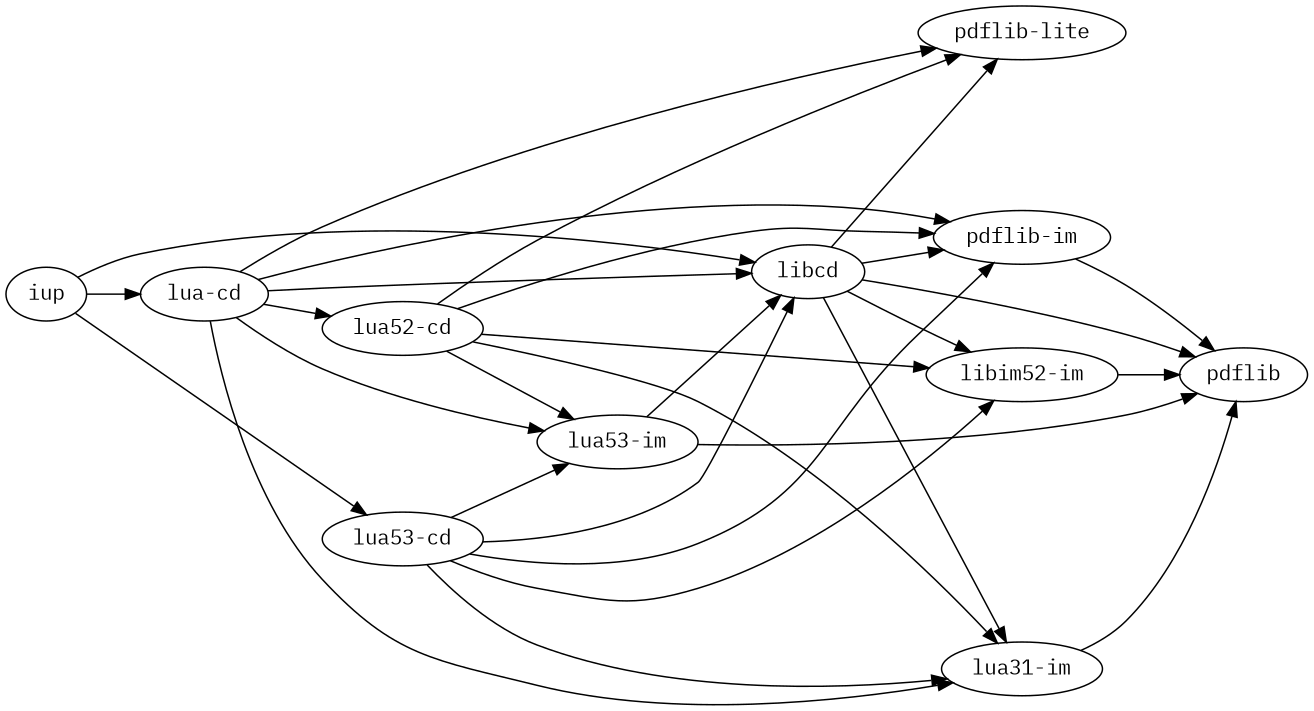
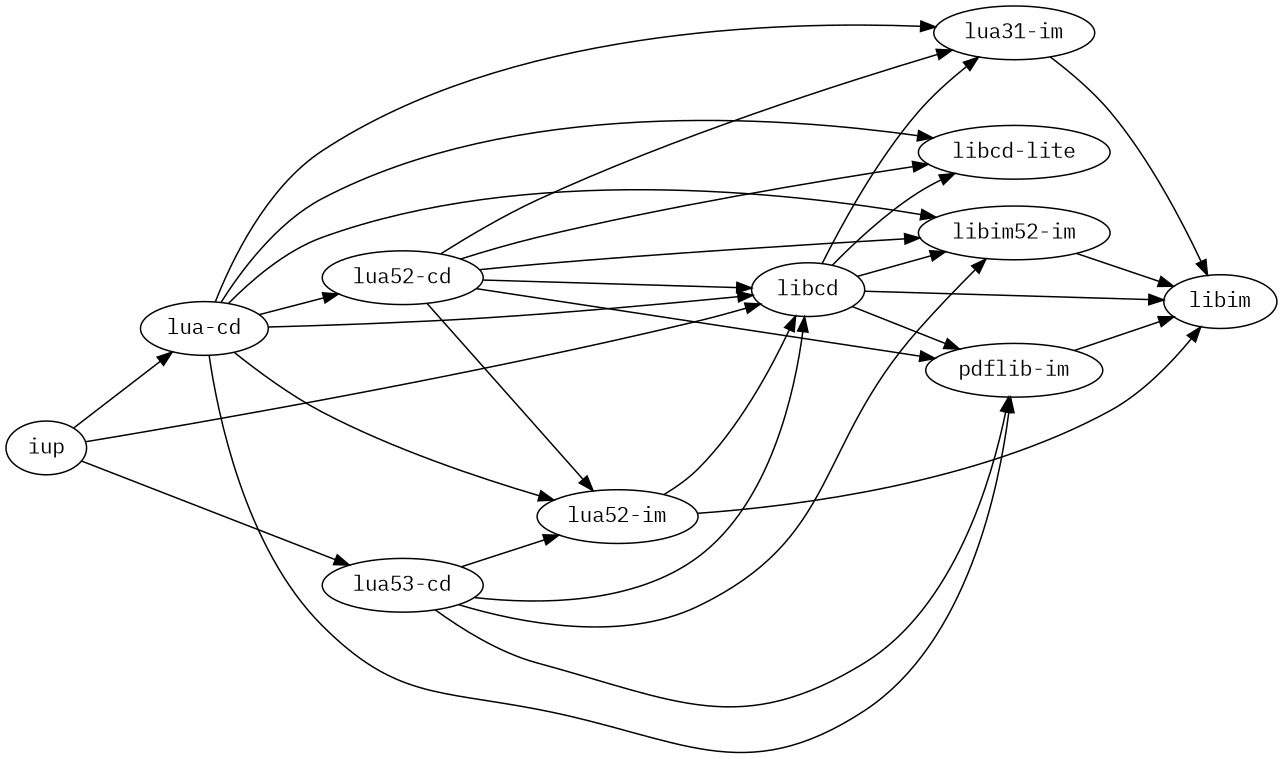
node "pdflib-lite": label "pdflib-lite" -> "libcd-lite"
edge "lua-cd" -> "libim52-im": added
edge "lua52-cd" -> "libcd": added
node "pdflib": label "pdflib" -> "libim"
node "lua53-im": label "lua53-im" -> "lua52-im"
edge "lua53-cd" -> "lua31-im": removed
